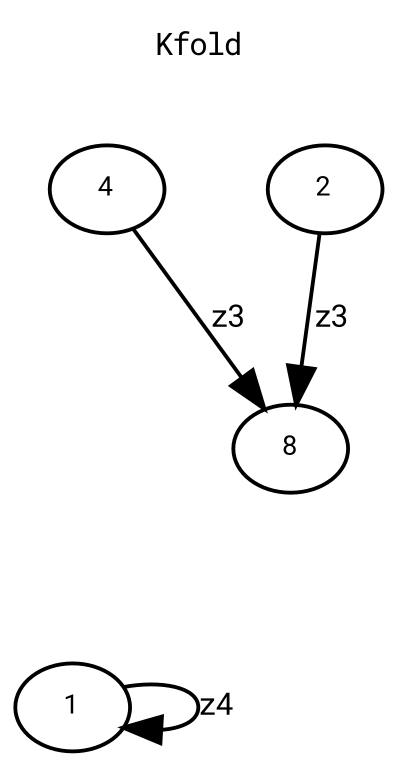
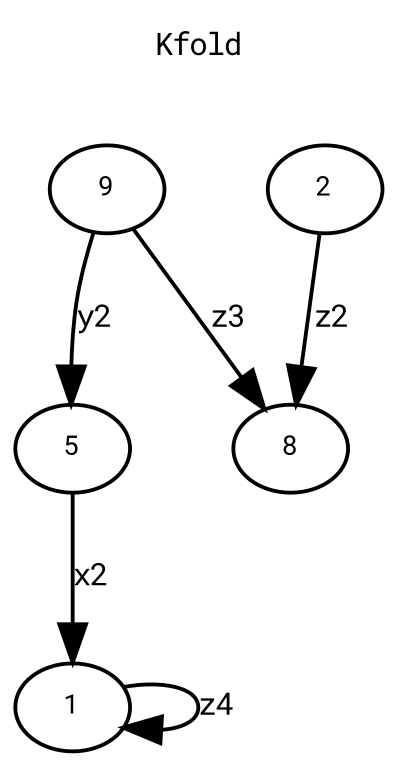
node "4": label "4" -> "9"
edge "2" -> "8": label "z3" -> "z2"
node "5": added
